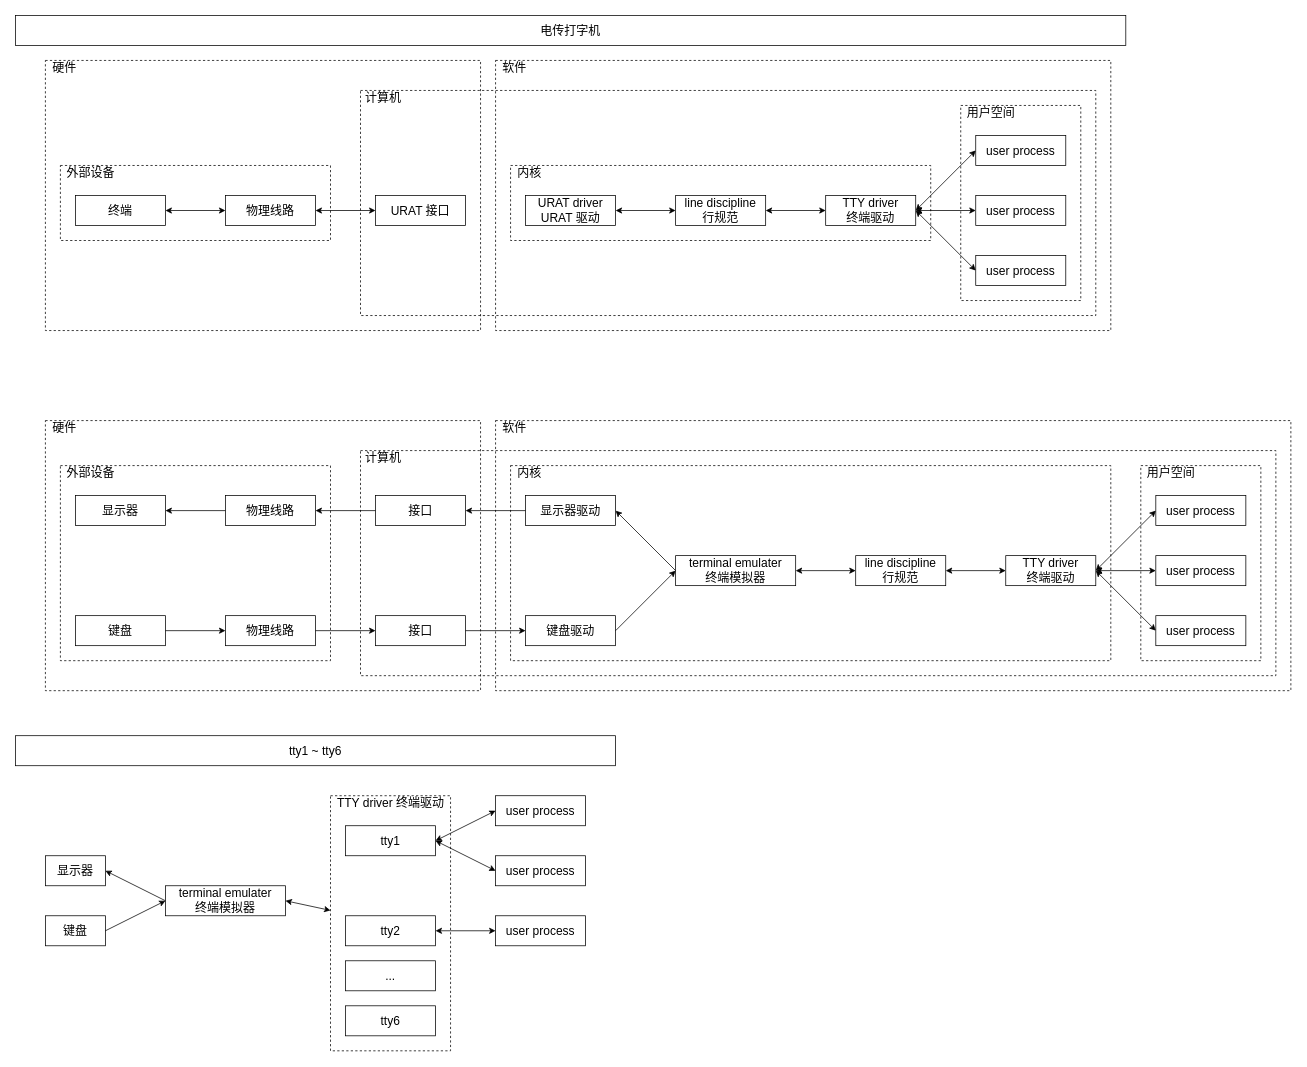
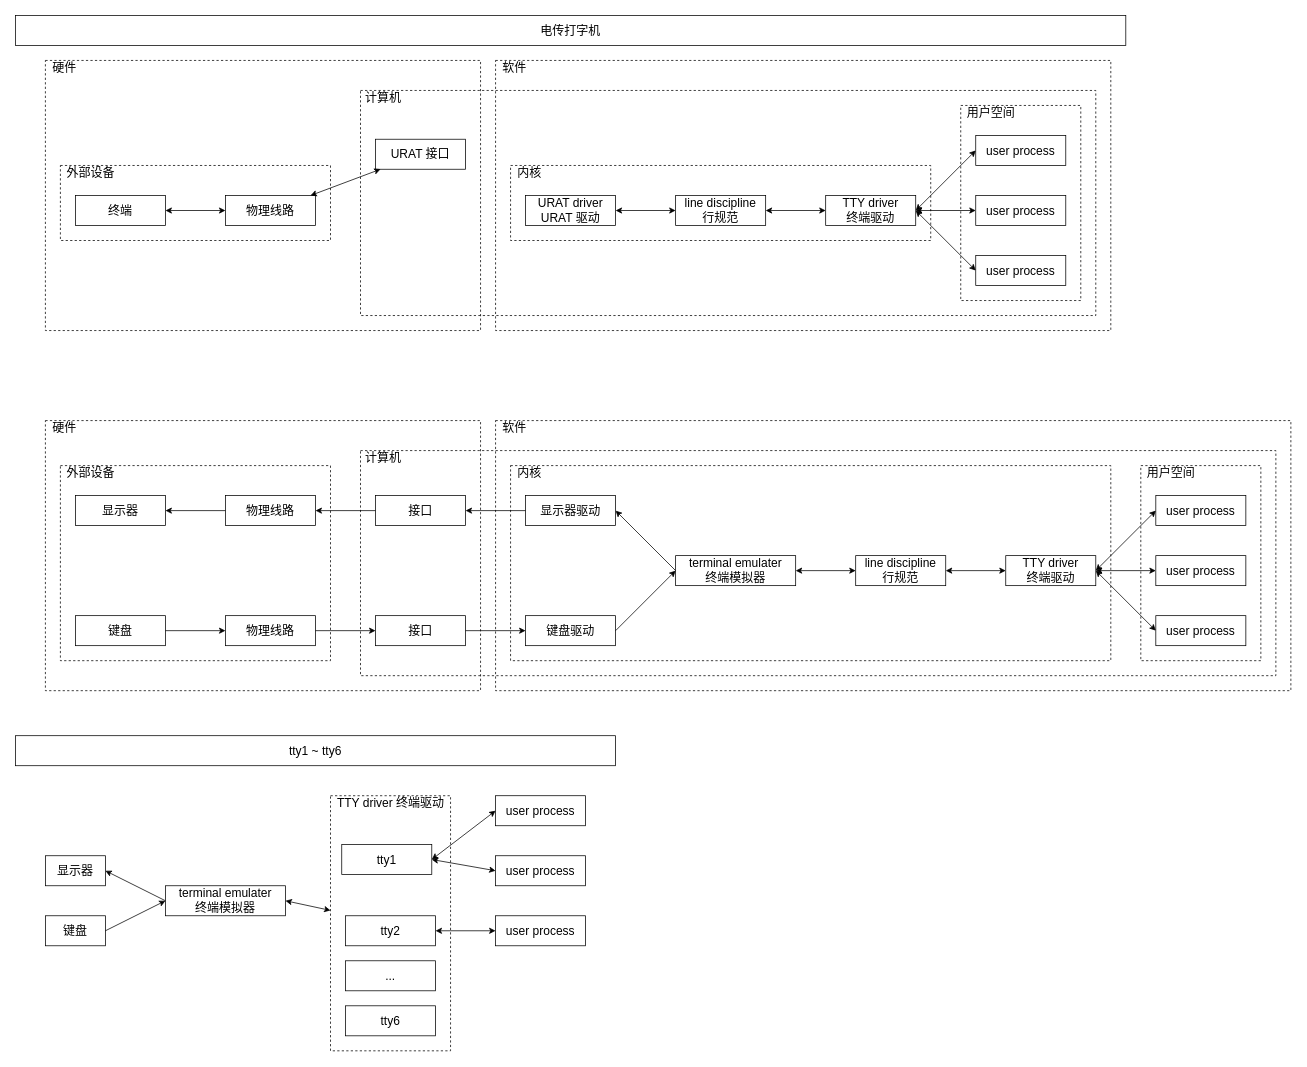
node "URAT 接口": moved (420, 210) -> (420, 154)
node "tty1": moved (390, 840) -> (387, 859)
